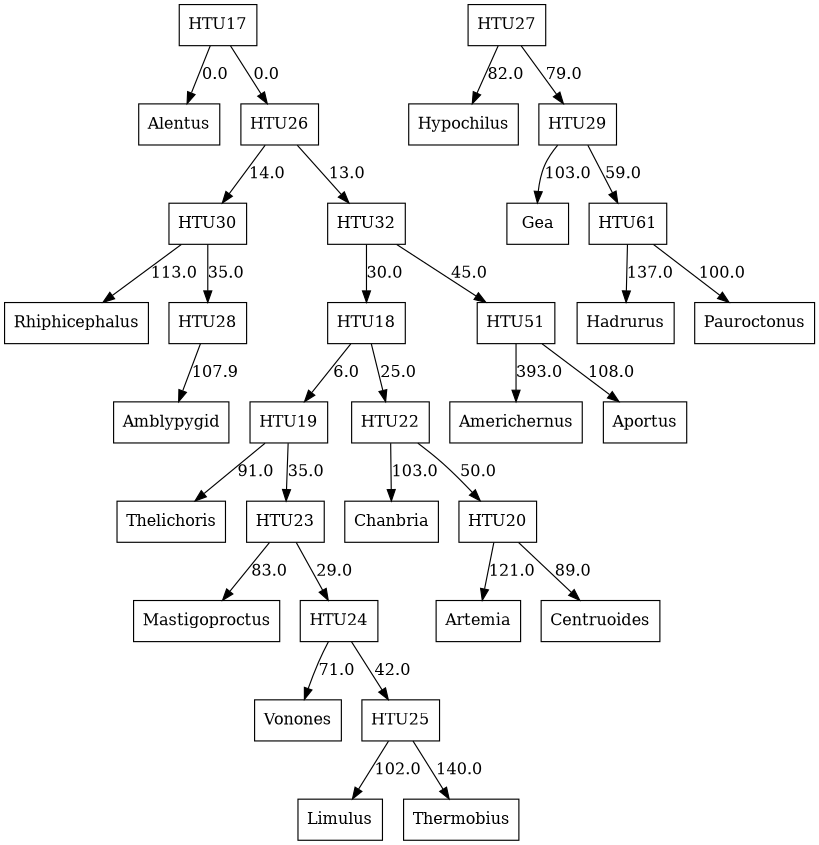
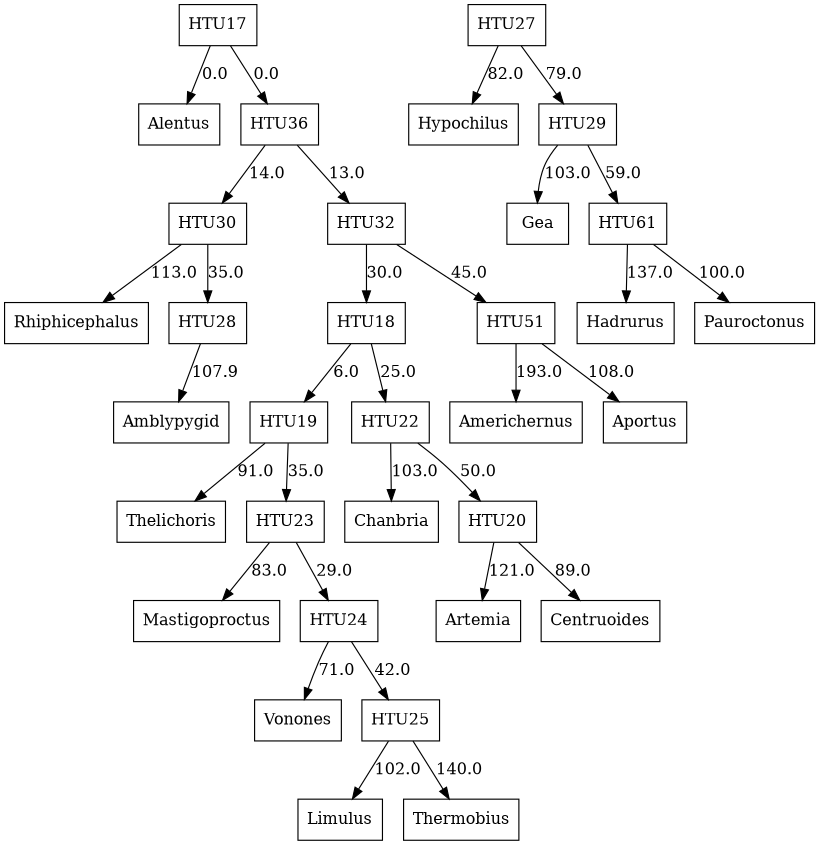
node "HTU26": label "HTU26" -> "HTU36"
edge "HTU51" -> "Americhernus": label "393.0" -> "193.0"
